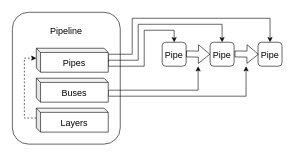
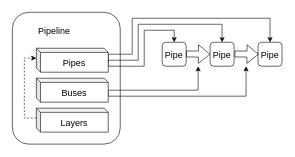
node "Pipeline": moved (66, 30) -> (54, 30)
